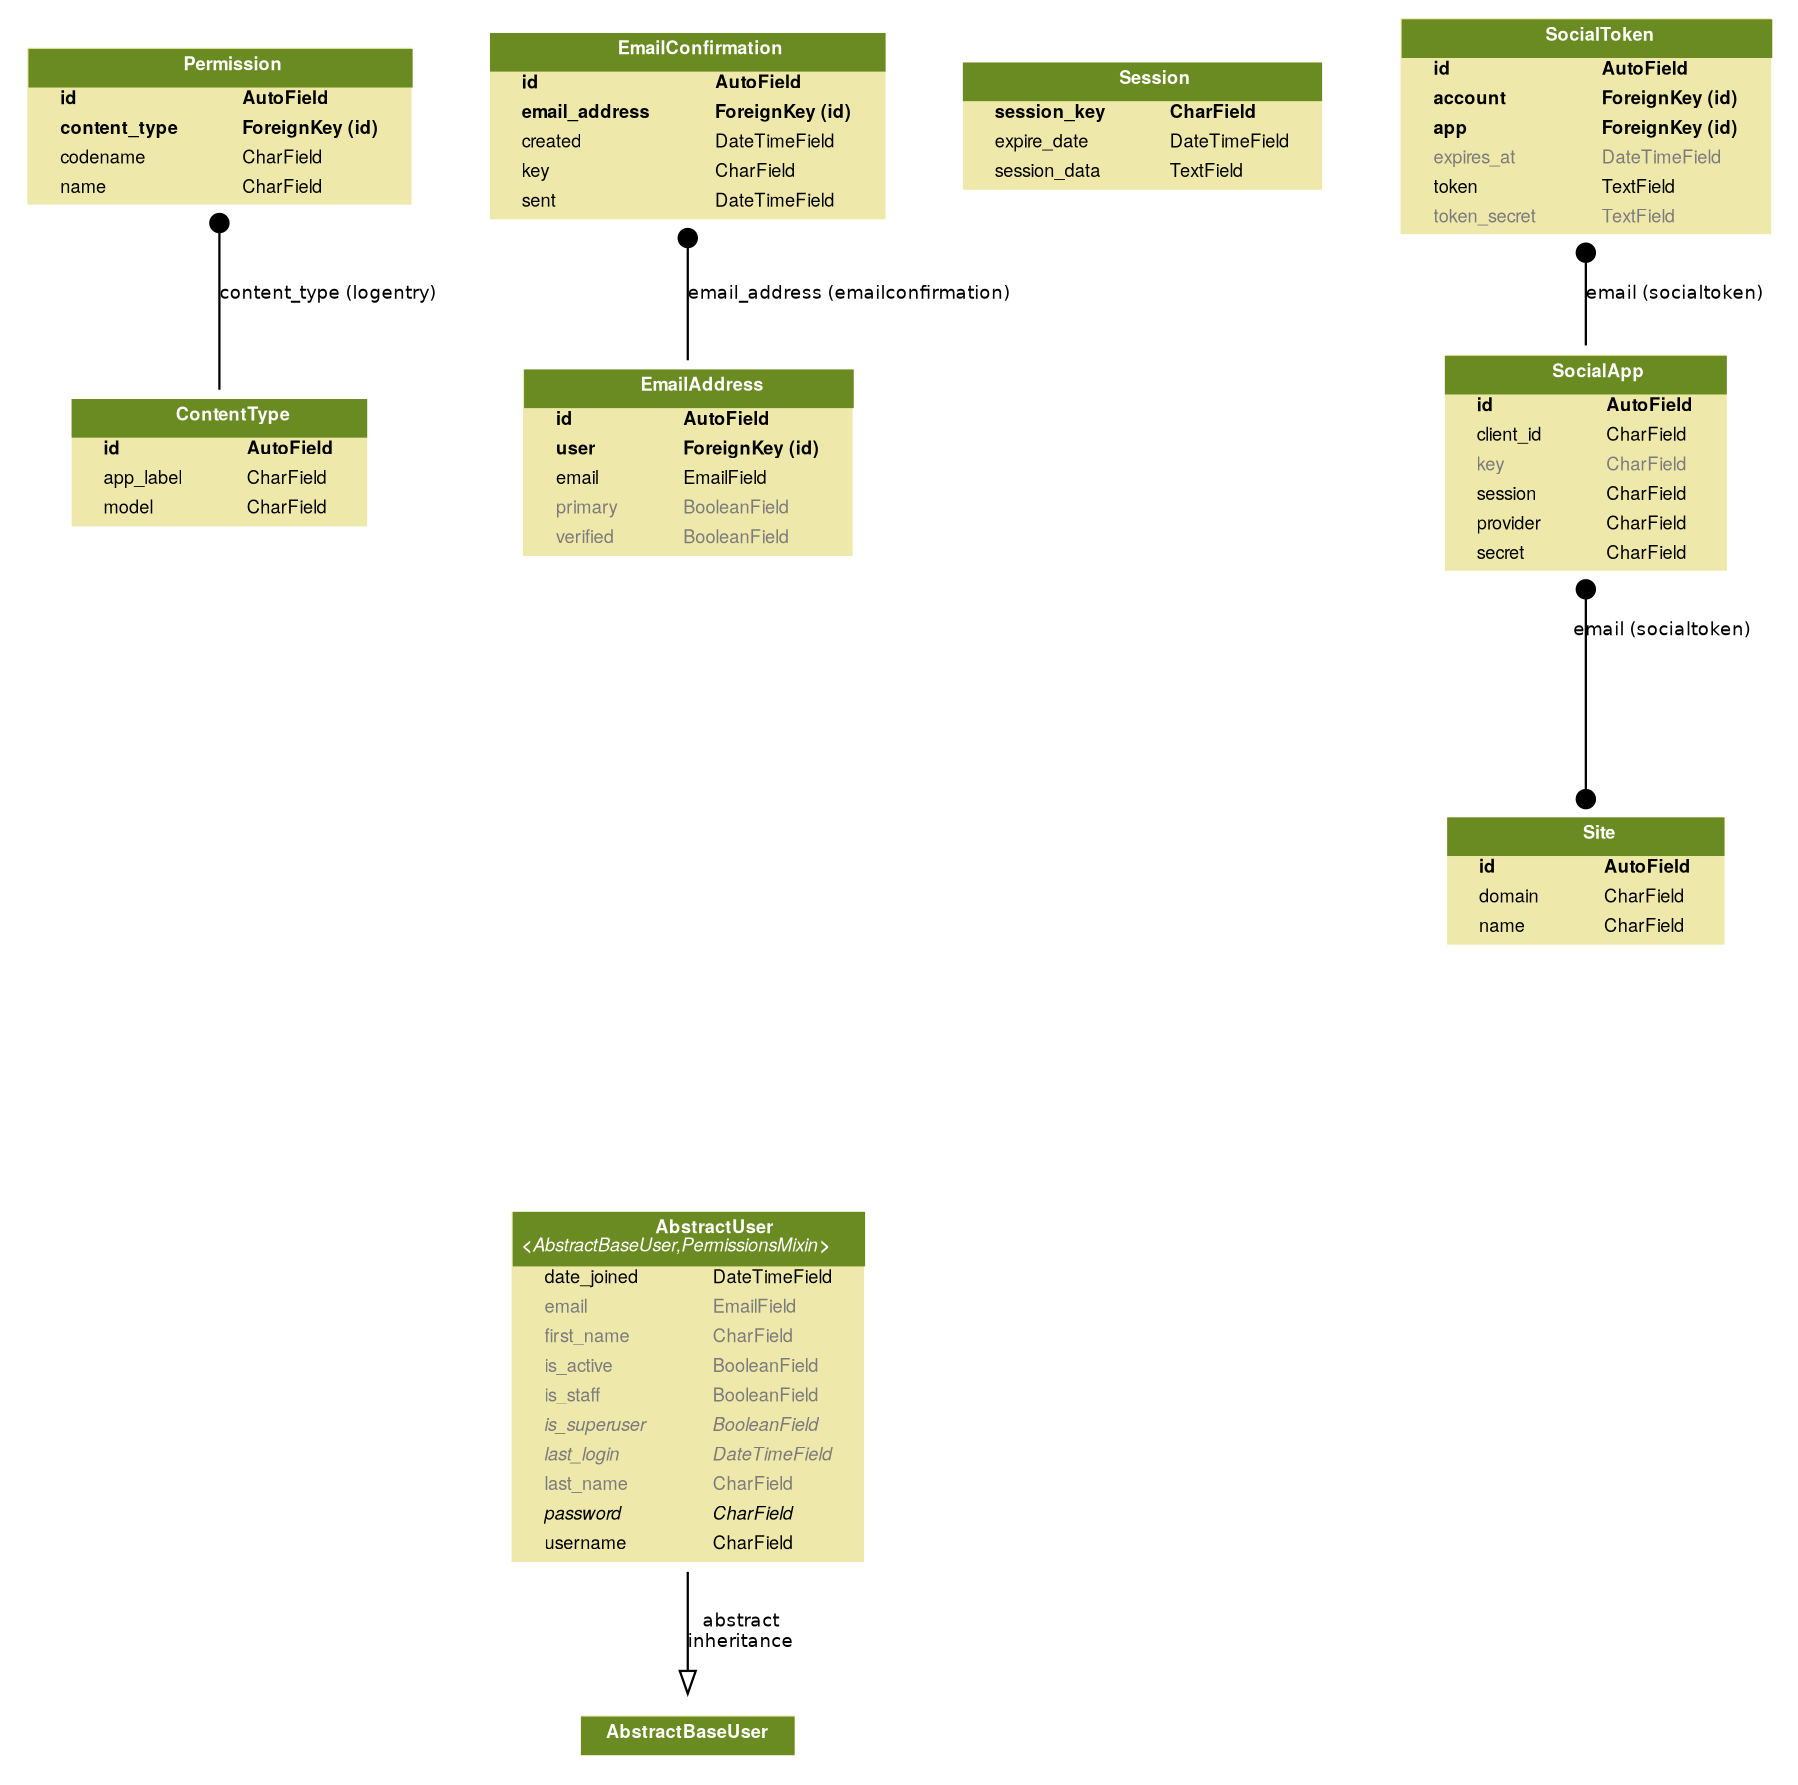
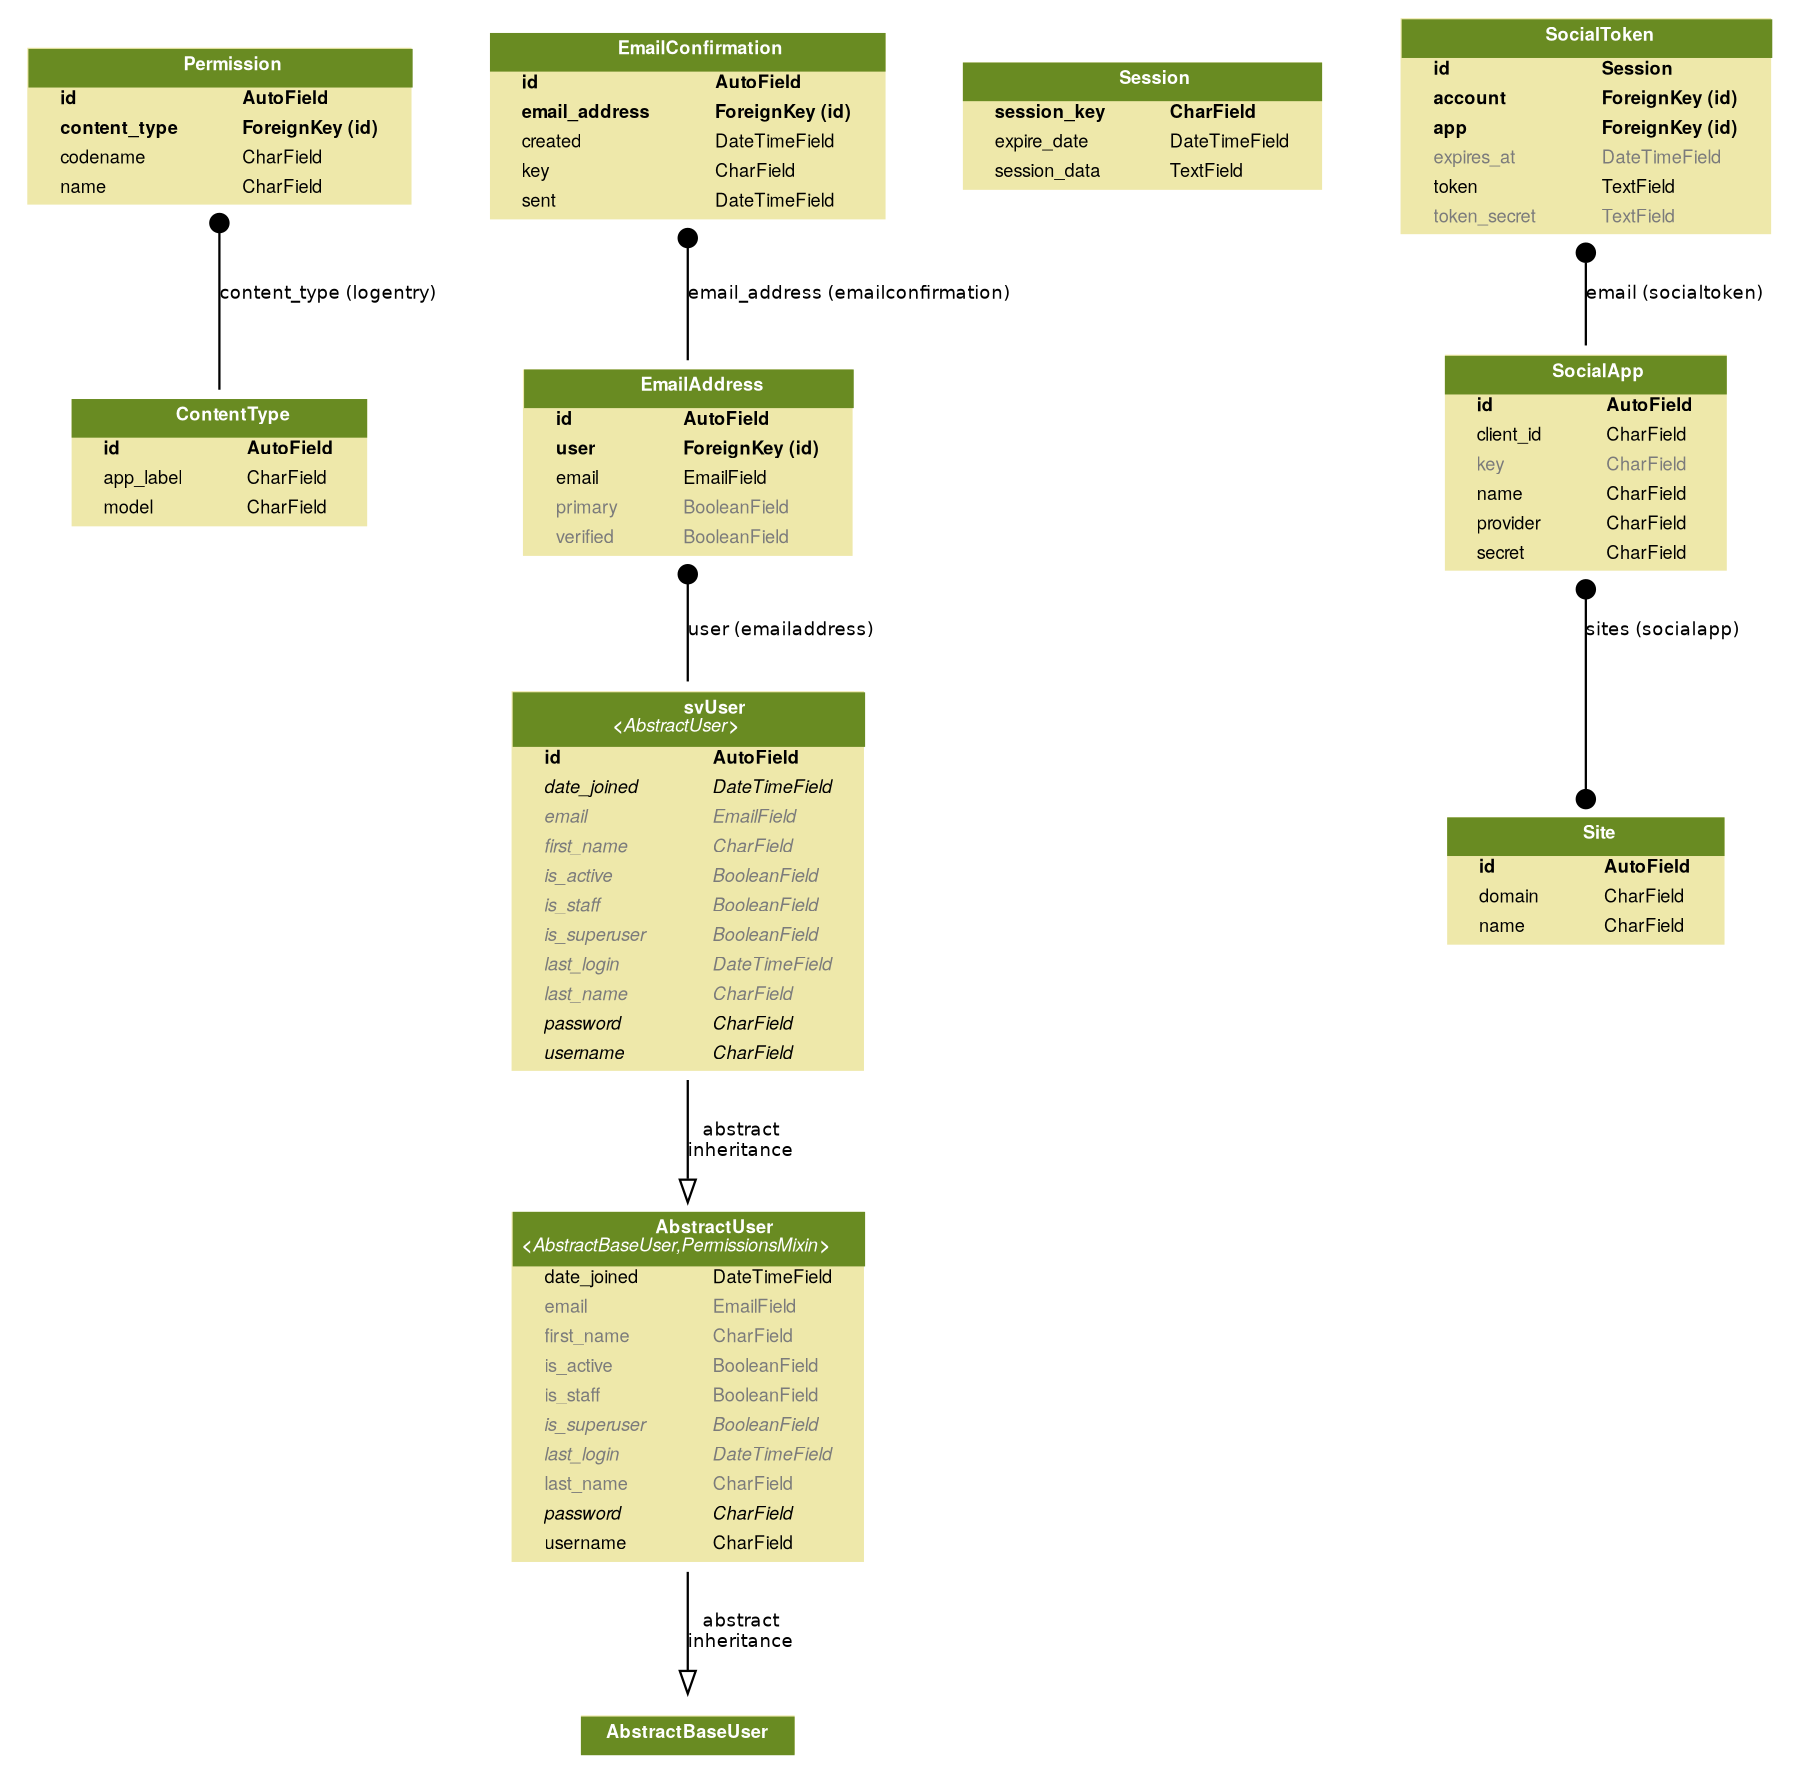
node "SocialToken": text "AutoField" -> "Session"
node "SocialApp": text "session" -> "name"
edge "SocialApp" -- "Site": label "email (socialtoken)" -> "sites (socialapp)"
node "svUser": added
